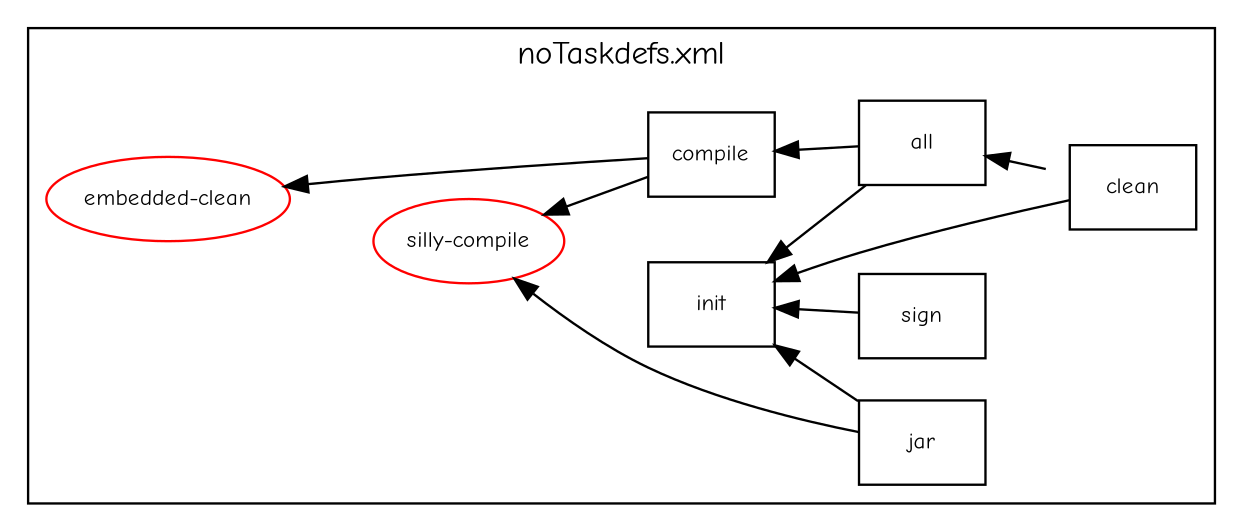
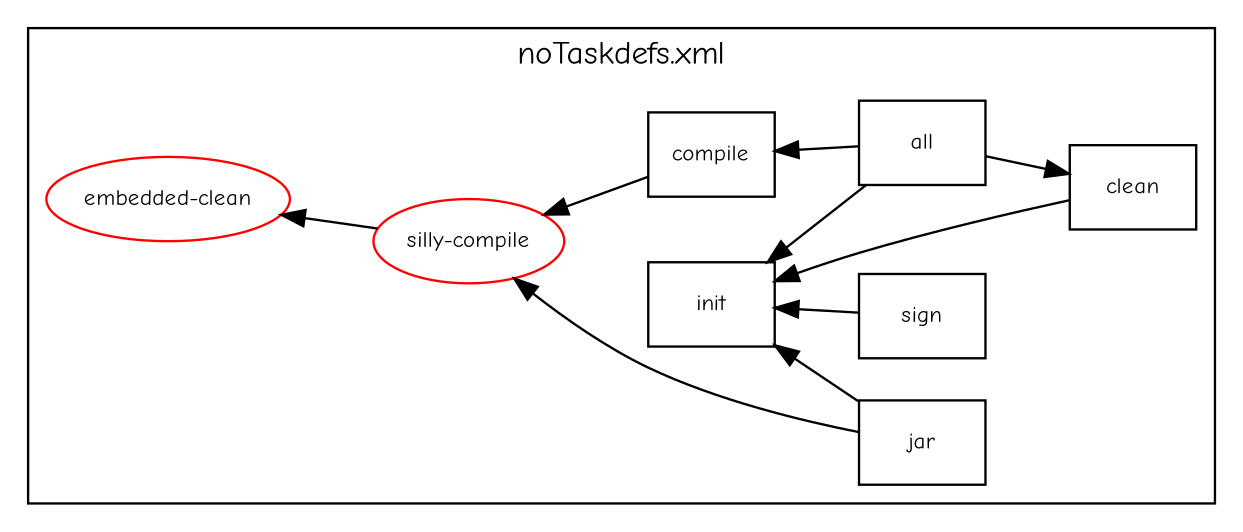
edge "clean" -> "all": reversed
edge "compile" -> "embedded-clean": now "silly-compile" -> "embedded-clean"
